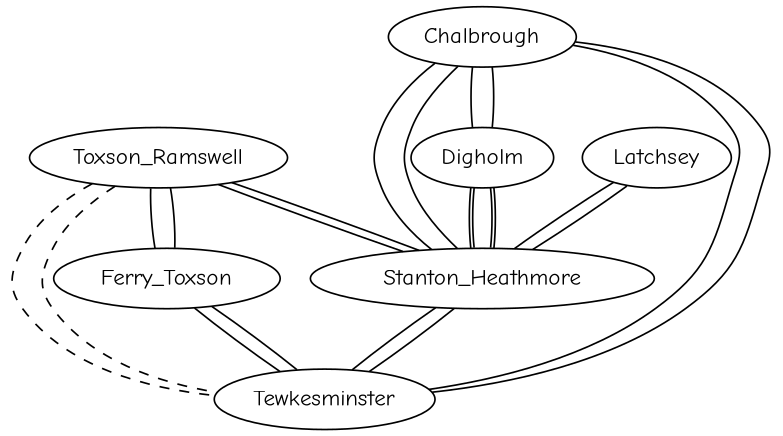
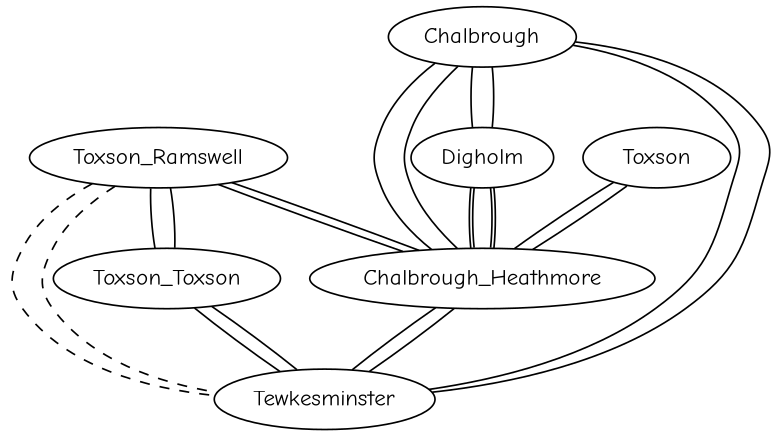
node "Latchsey": label "Latchsey" -> "Toxson"
node "Ferry_Toxson": label "Ferry_Toxson" -> "Toxson_Toxson"
node "Stanton_Heathmore": label "Stanton_Heathmore" -> "Chalbrough_Heathmore"
